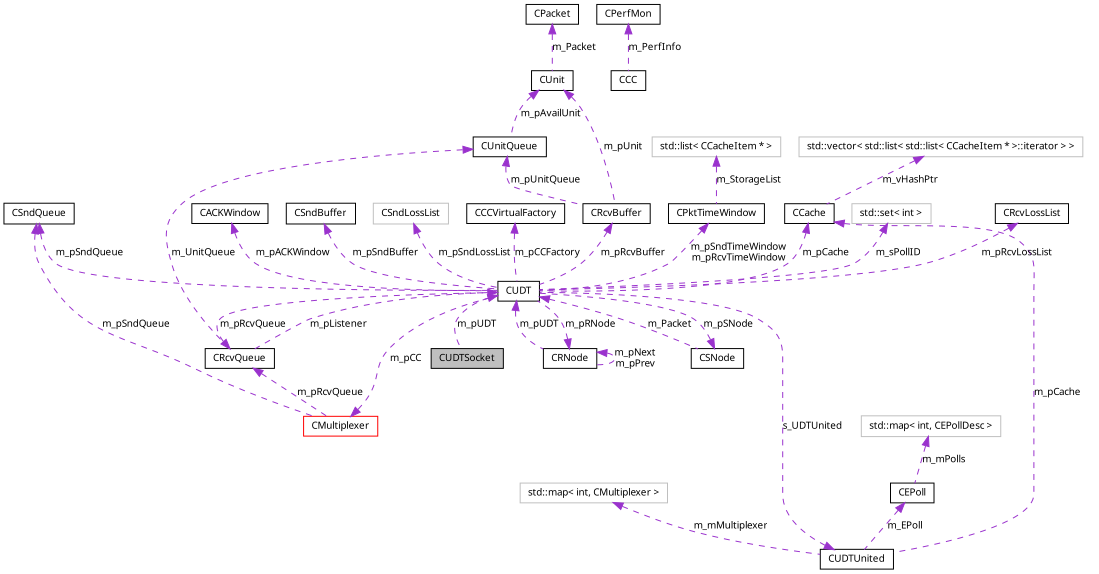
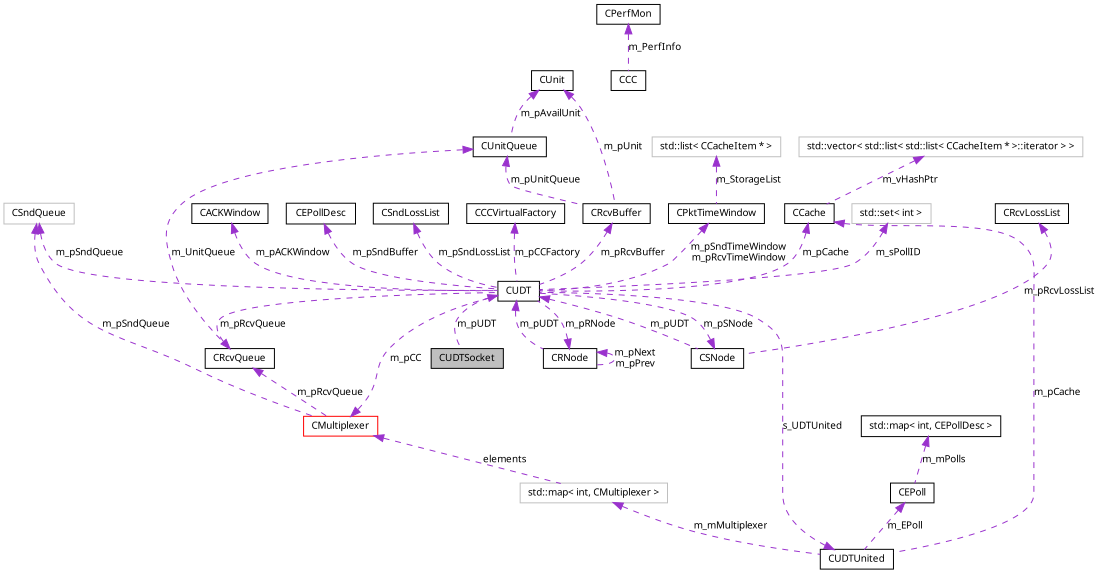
node "CPacket": removed
node "CSndQueue": color black -> grey75
node "CSndBuffer": label "CSndBuffer" -> "CEPollDesc"
node "CSndLossList": color grey75 -> black
edge "CUDT" -> "CRcvLossList": now "CSNode" -> "CRcvLossList"
edge "CRcvQueue" -> "CUDT": removed, label "m_pListener"
edge "CSNode" -> "CUDT": label "m_Packet" -> "m_pUDT"
node "std::map< int, CEPollDesc >": color grey75 -> black
edge "std::map< int, CMultiplexer >" -> "CMultiplexer": added, label "elements"
